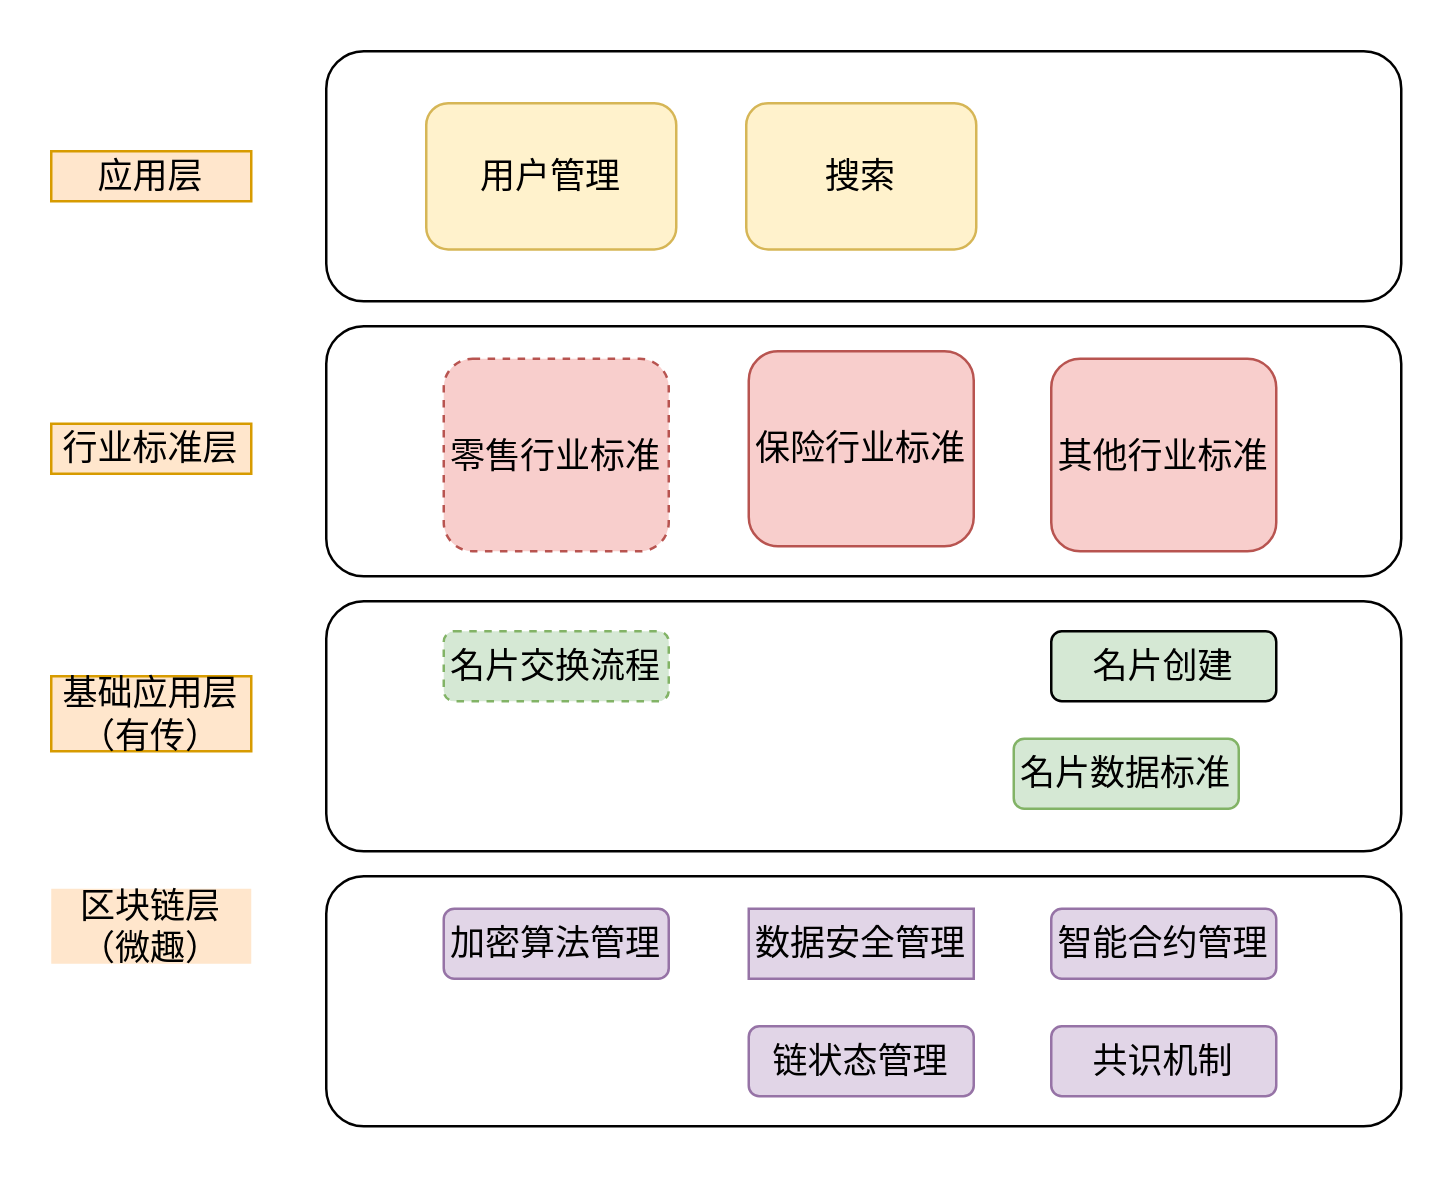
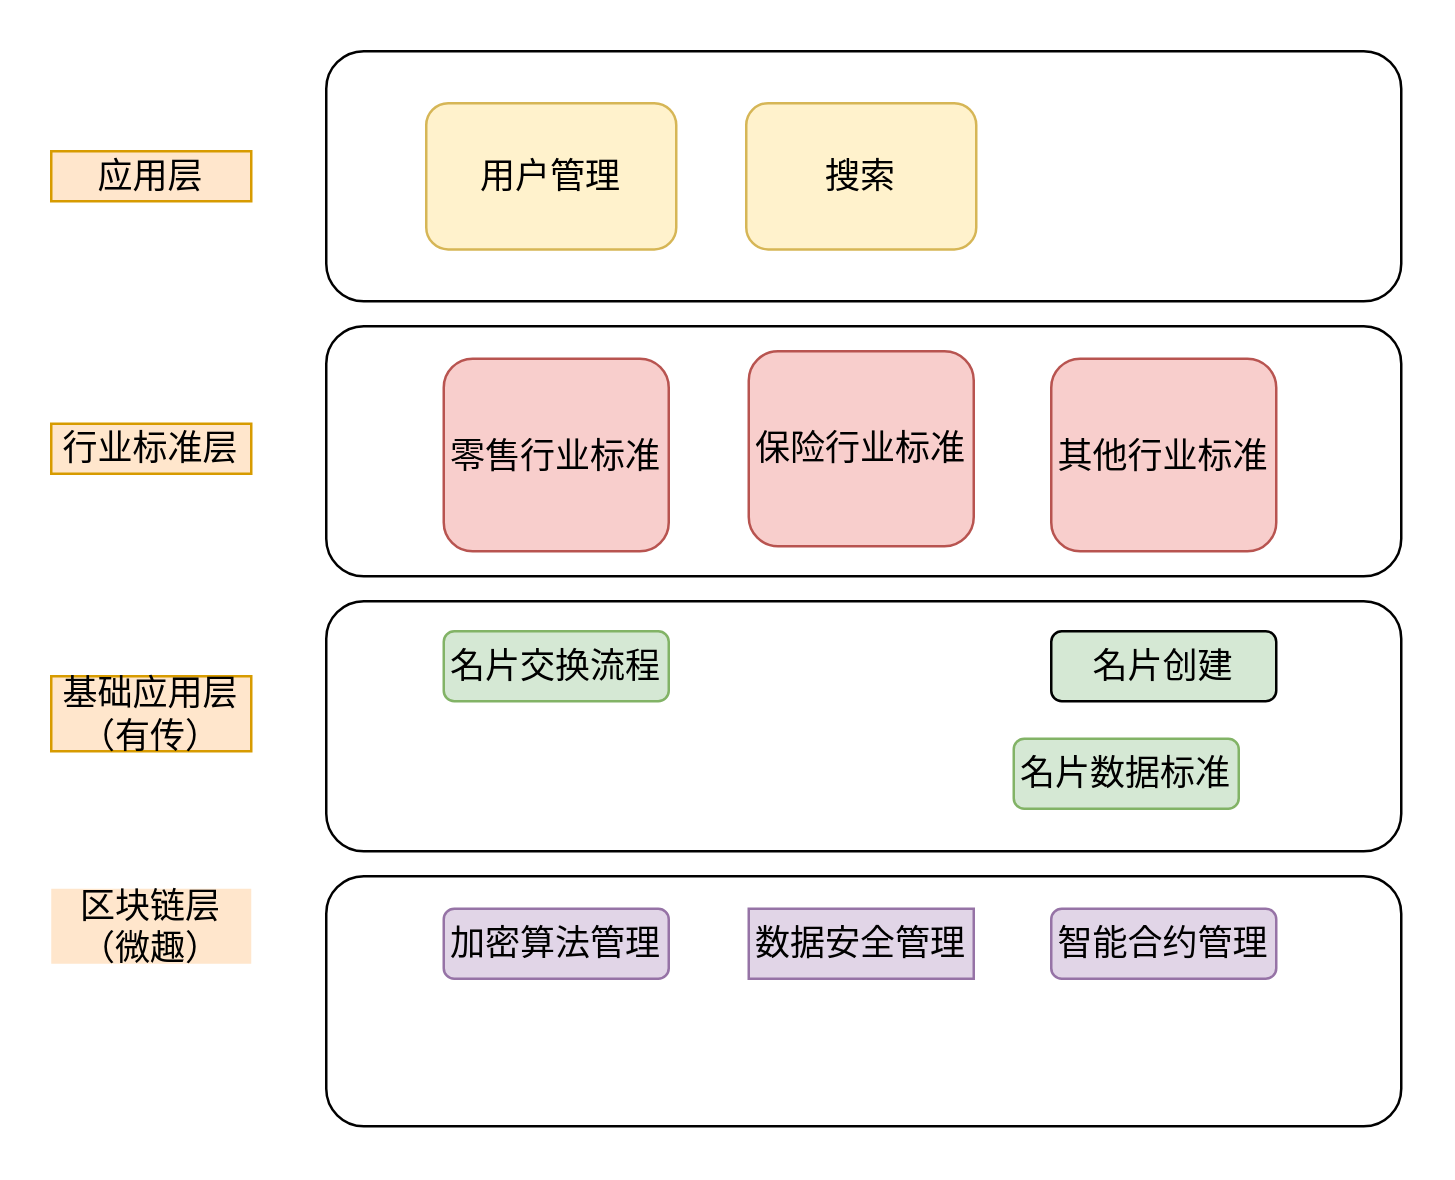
node "零售行业标准": style dashed -> solid
node "名片交换流程": style dashed -> solid
node "链状态管理": removed
node "共识机制": removed
